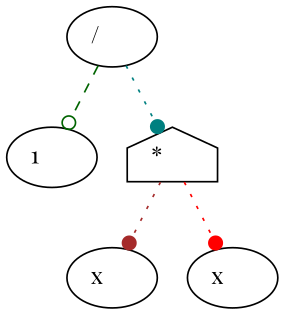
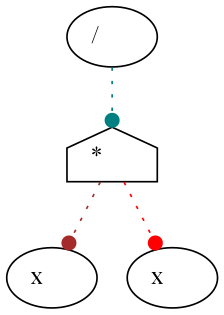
node "1": removed
